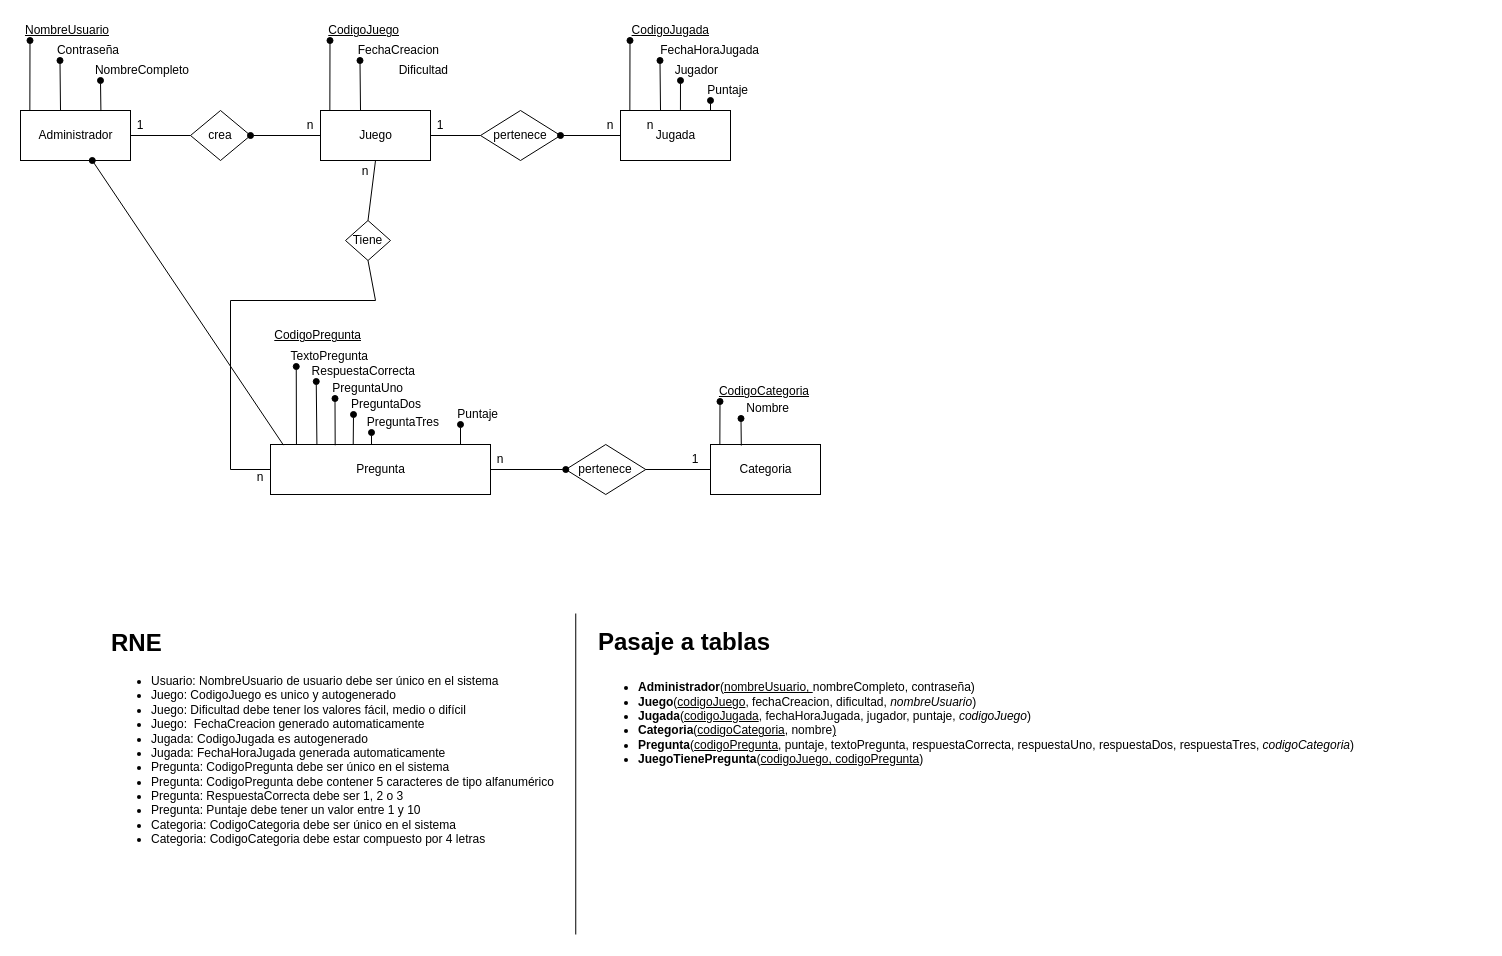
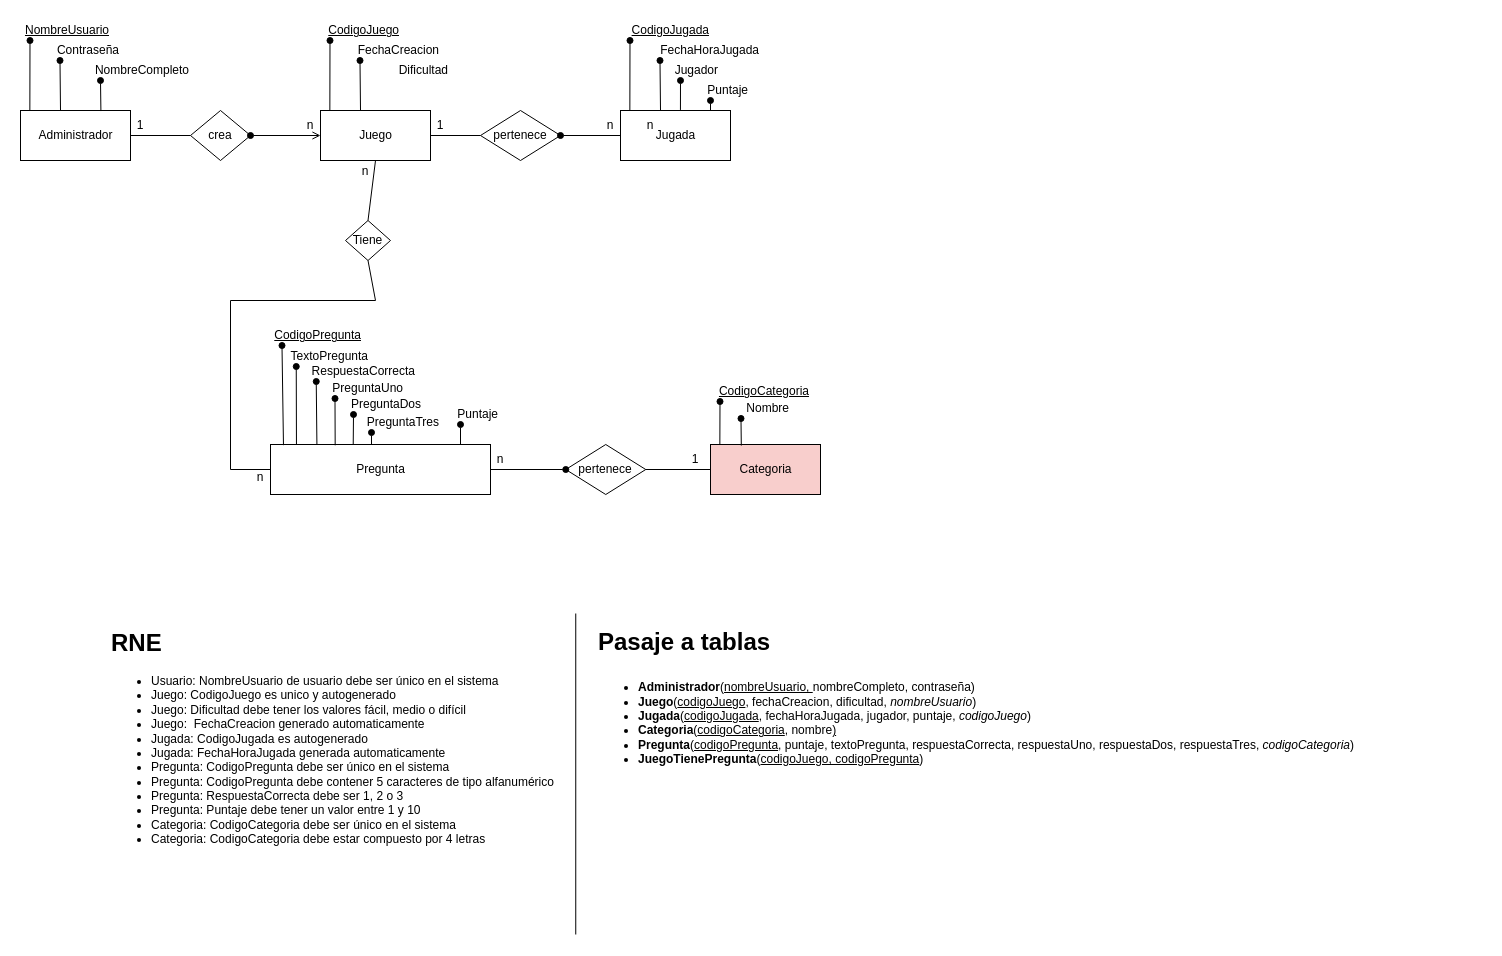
edge "Juego" -> "crea": arrowhead none -> open
edge "Pregunta" -> "Administrador": now "Pregunta" -> "CodigoPregunta"
node "Categoria": fillcolor #ffffff -> #f8cecc
